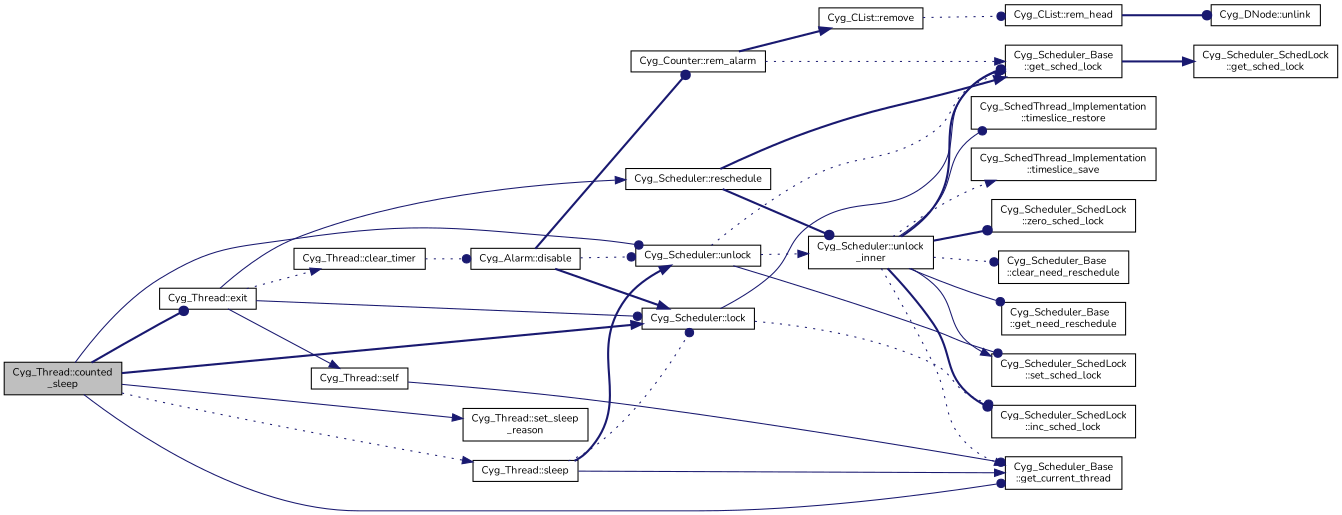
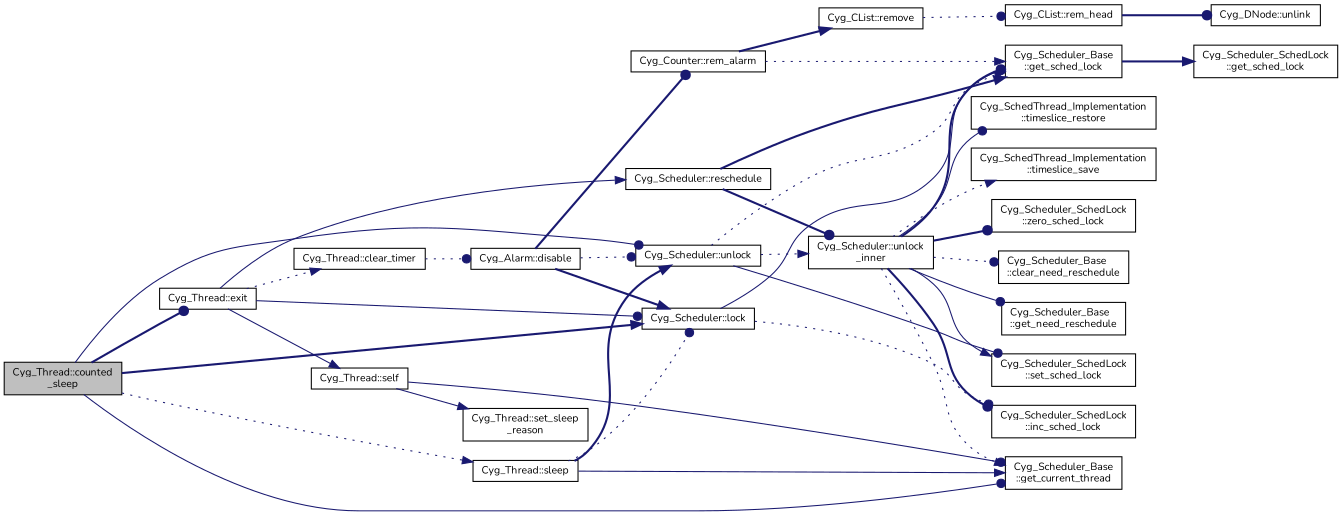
edge "Cyg_Thread::counted _sleep" -> "Cyg_Thread::set_sleep _reason": now "Cyg_Thread::self" -> "Cyg_Thread::set_sleep _reason"
